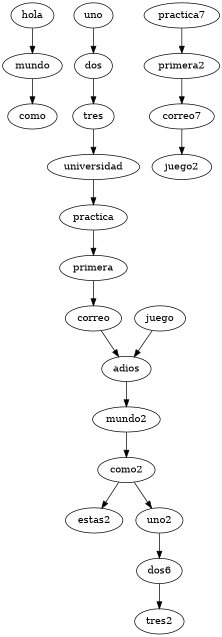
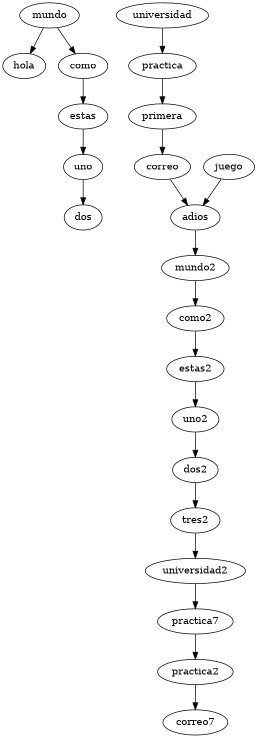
edge "hola" -> "mundo": reversed
node "primera2": label "primera2" -> "practica2"
node "estas": added
node "tres": removed
node "juego2": removed
edge "como2" -> "uno2": now "estas2" -> "uno2"
node "dos6": label "dos6" -> "dos2"
node "universidad2": added
